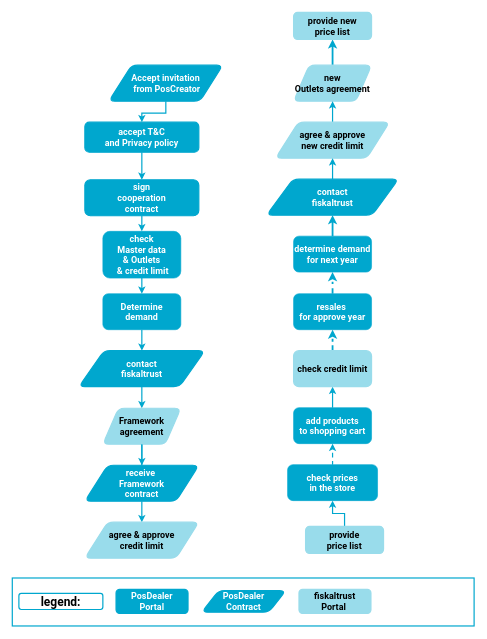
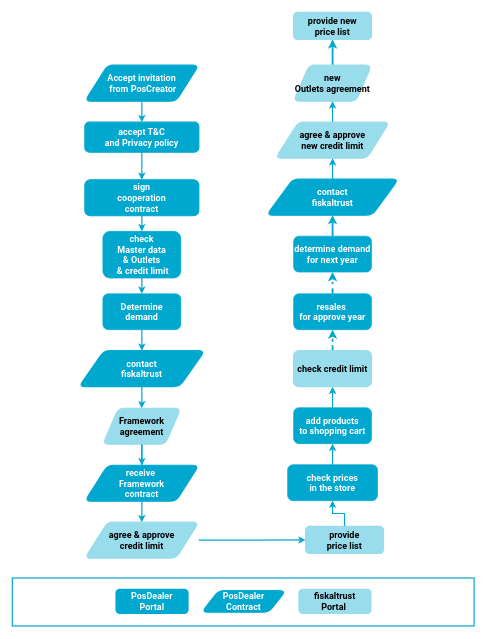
node "Accept invitation from PosCreator": moved (166, 83) -> (142, 83)
edge "check prices in the store" -> "add products to shopping cart": style dashed -> solid
edge "agree & approve credit limit" -> "provide price list": added
node "legend:": removed
